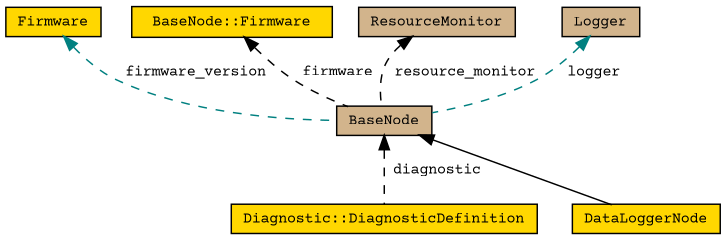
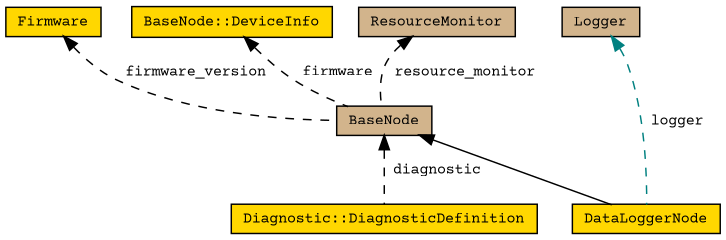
node "BaseNode::Firmware": label "BaseNode::Firmware" -> "BaseNode::DeviceInfo"
edge "BaseNode" -> "Logger": now "DataLoggerNode" -> "Logger"
edge "BaseNode" -> "Firmware": color teal -> black
